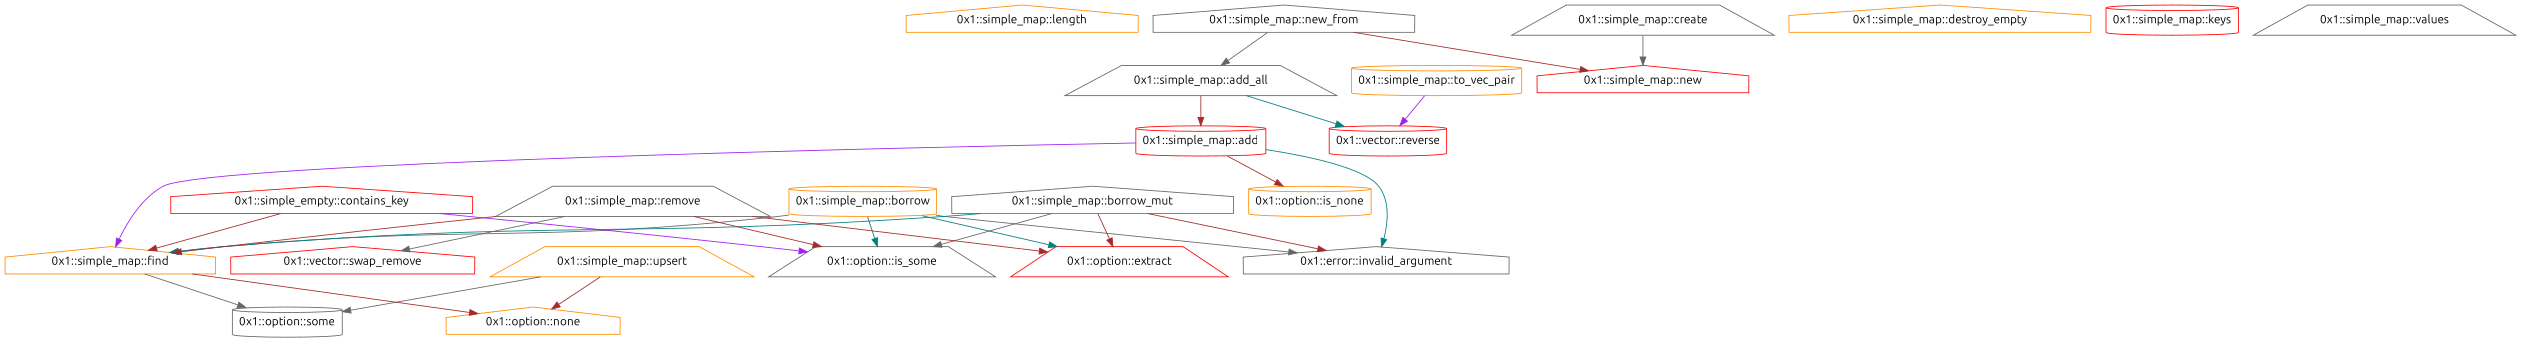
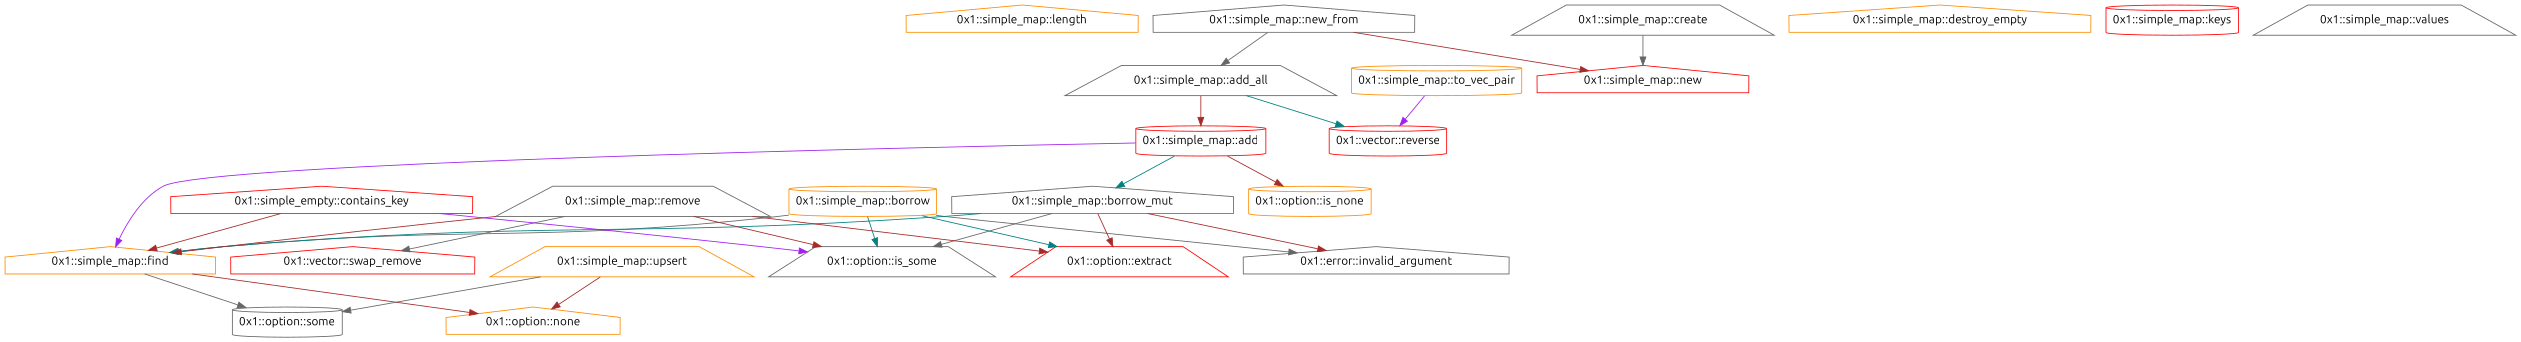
edge "0x1::simple_map::add" -> "0x1::error::invalid_argument": now "0x1::simple_map::add" -> "0x1::simple_map::borrow_mut"
